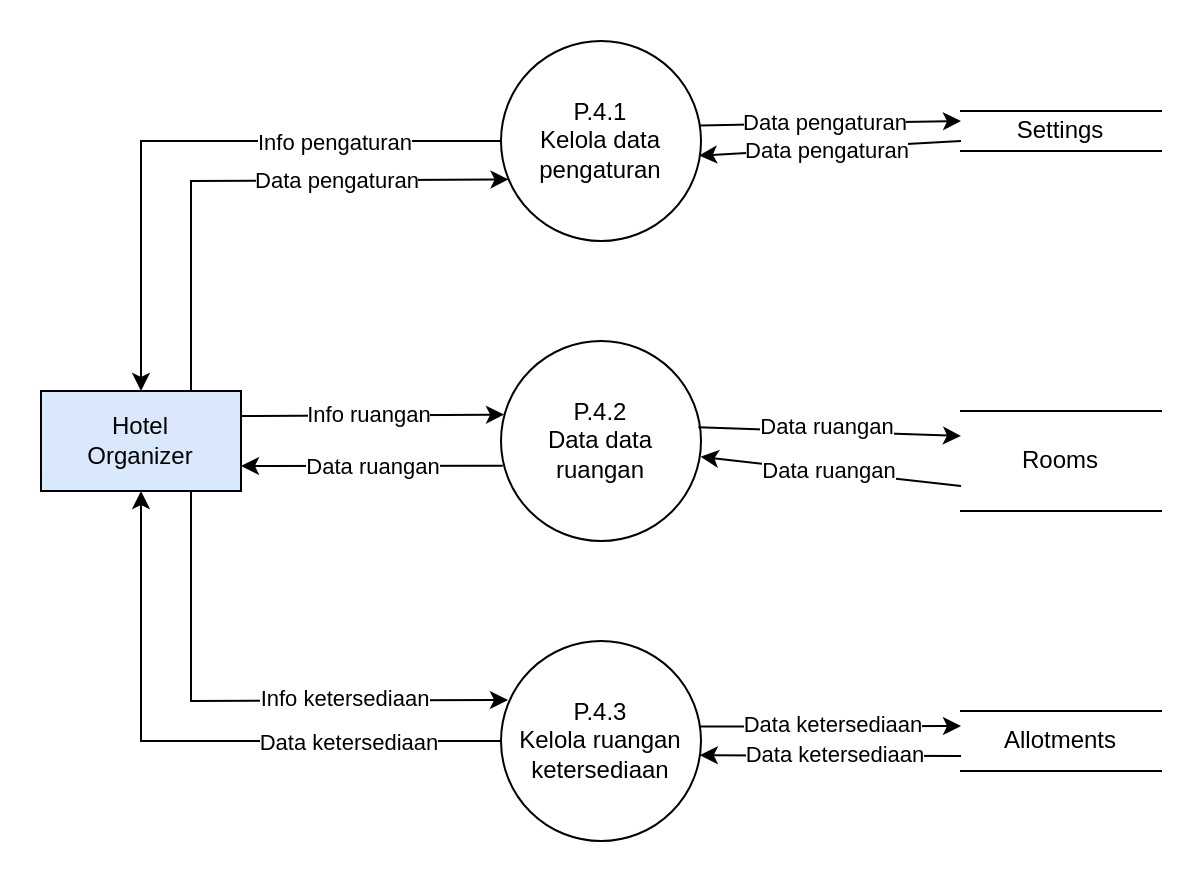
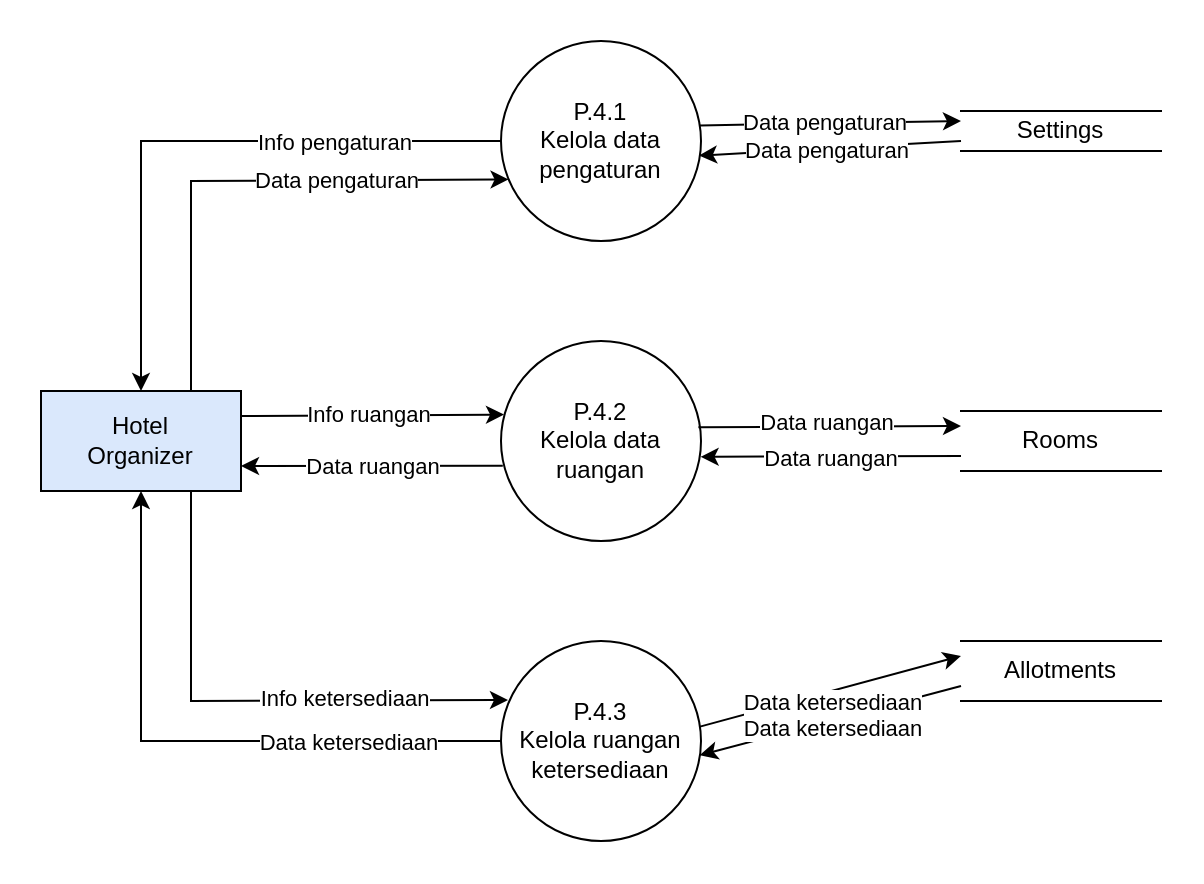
node "P.4.2 Data data ruangan": label "P.4.2 Data data ruangan" -> "P.4.2 Kelola data ruangan"
node "Rooms": size 200x100 -> 200x60
node "Allotments": moved (1061, 741) -> (1061, 671)
